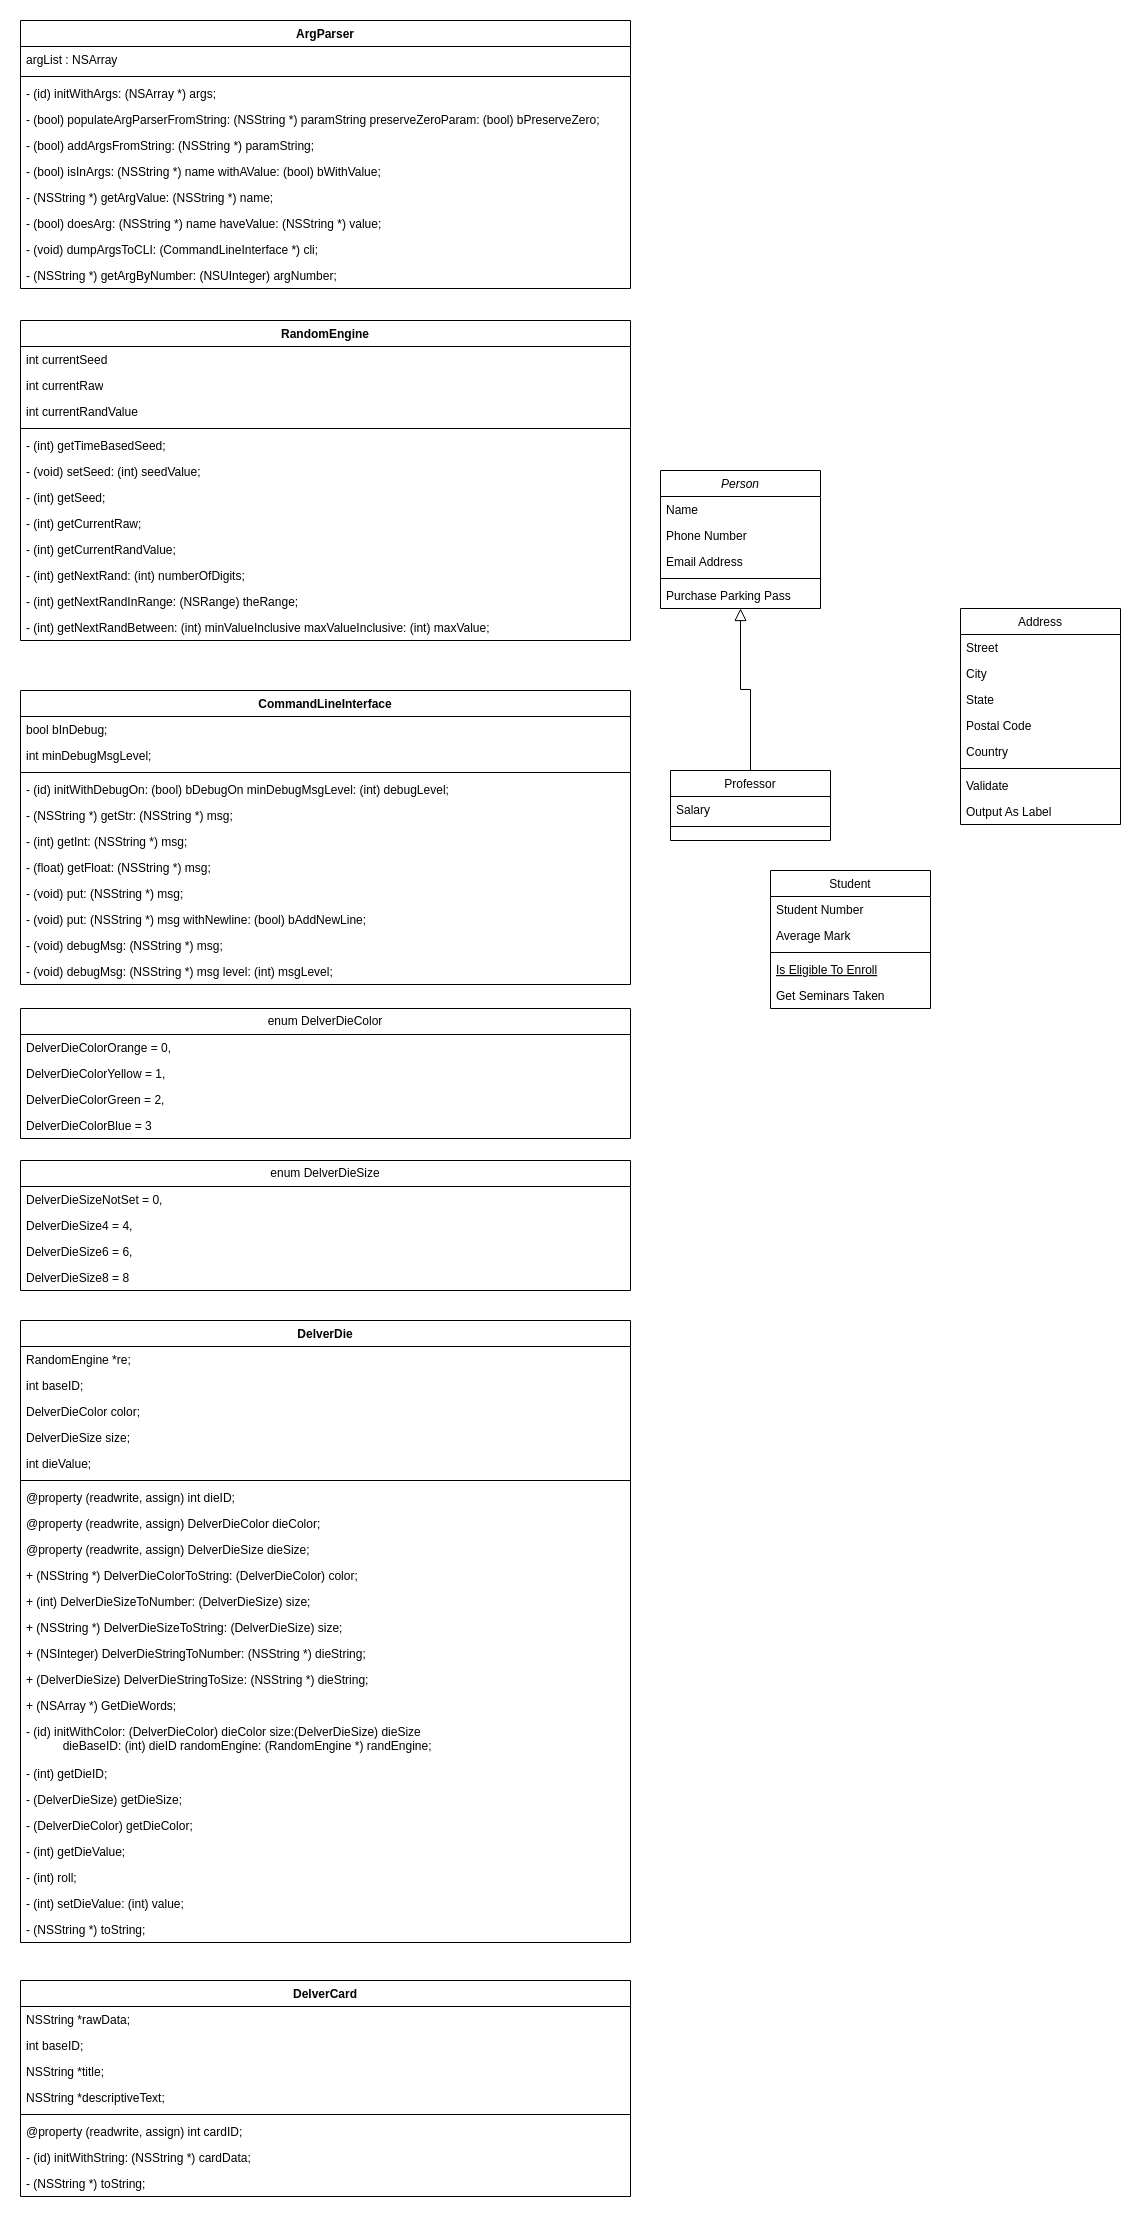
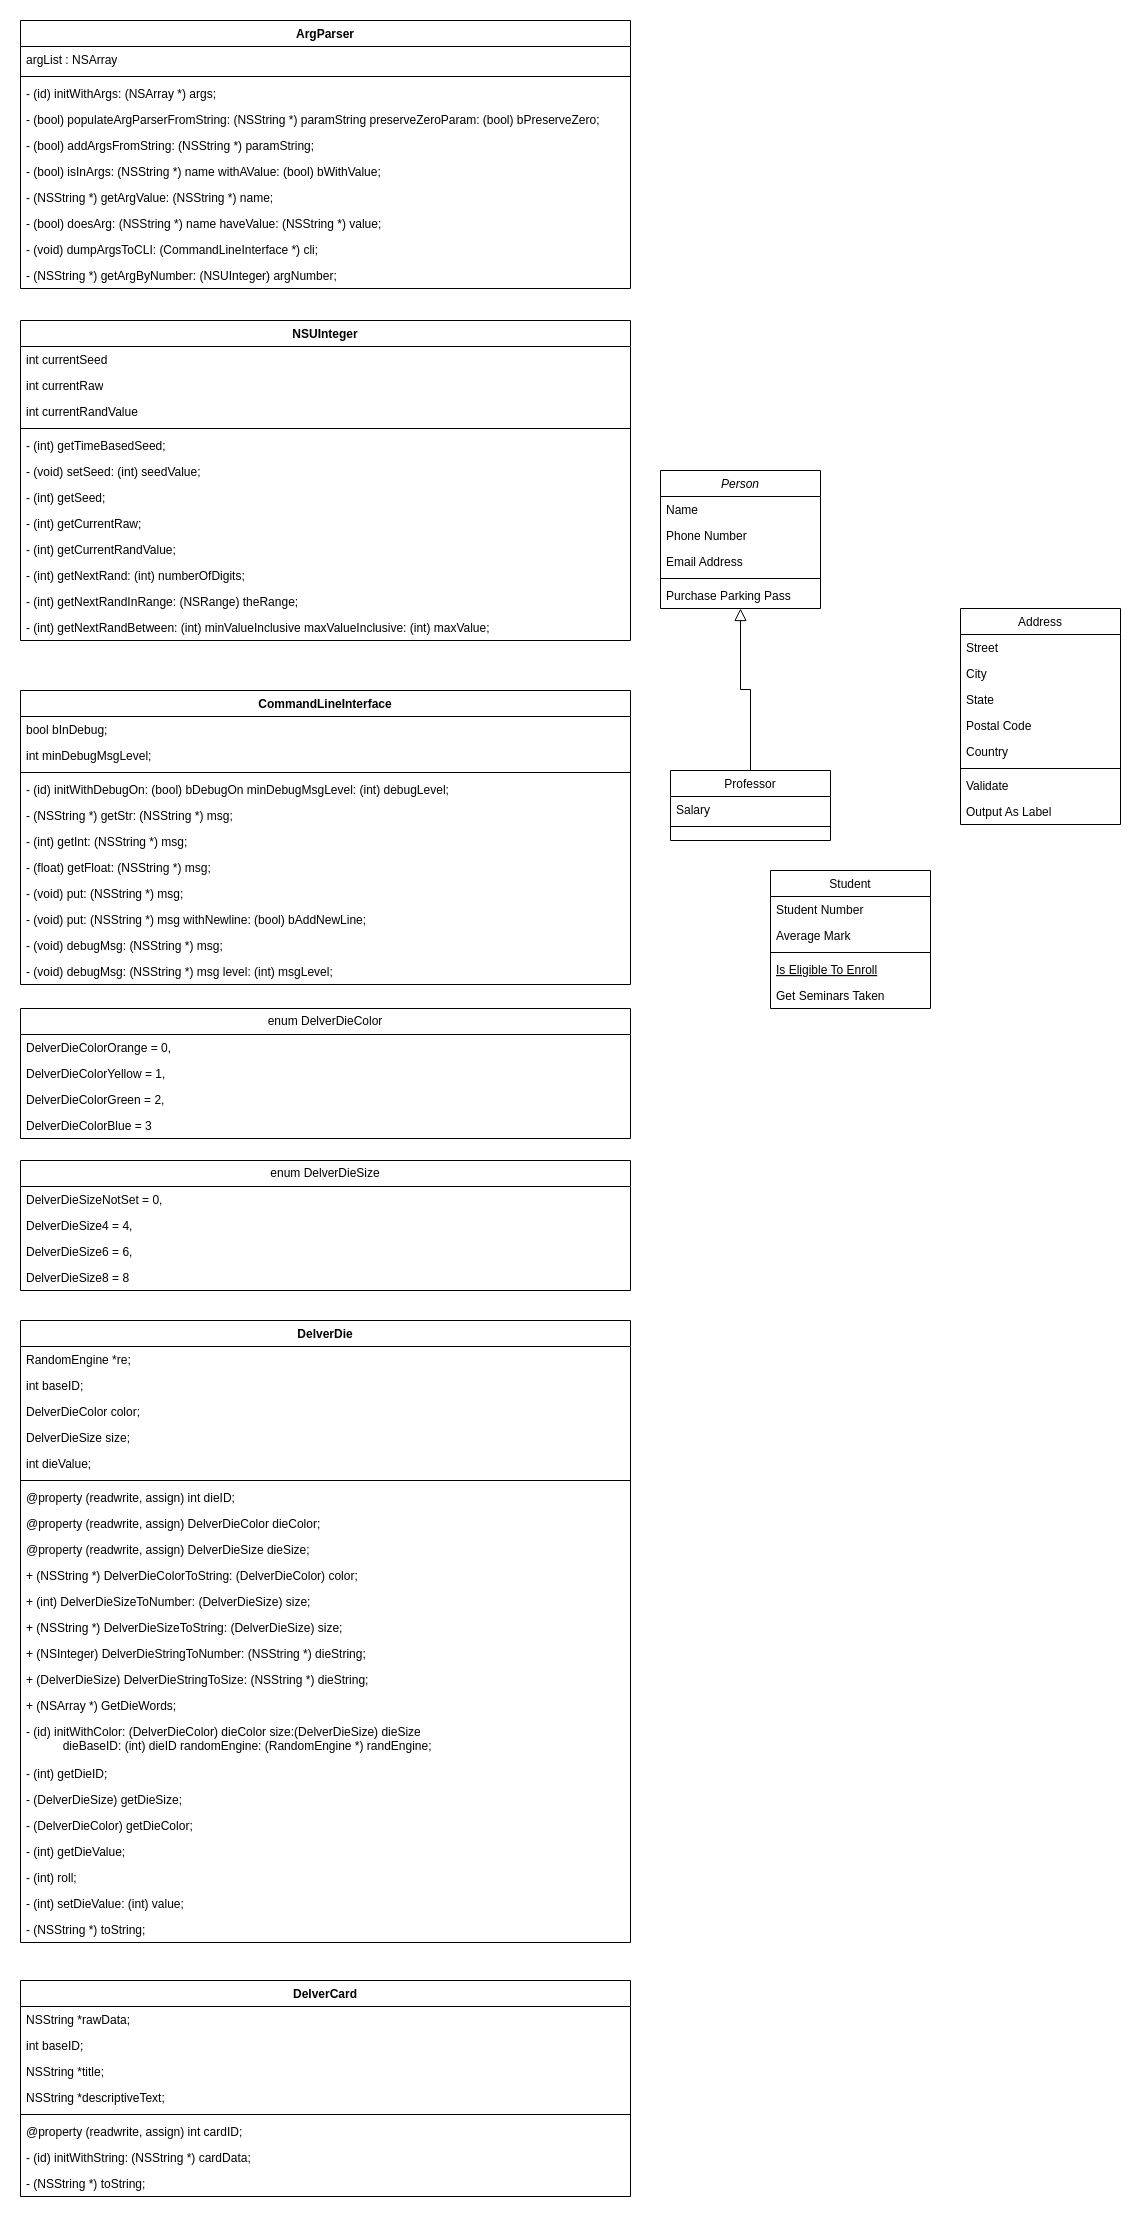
node "RandomEngine": label "RandomEngine" -> "NSUInteger"
